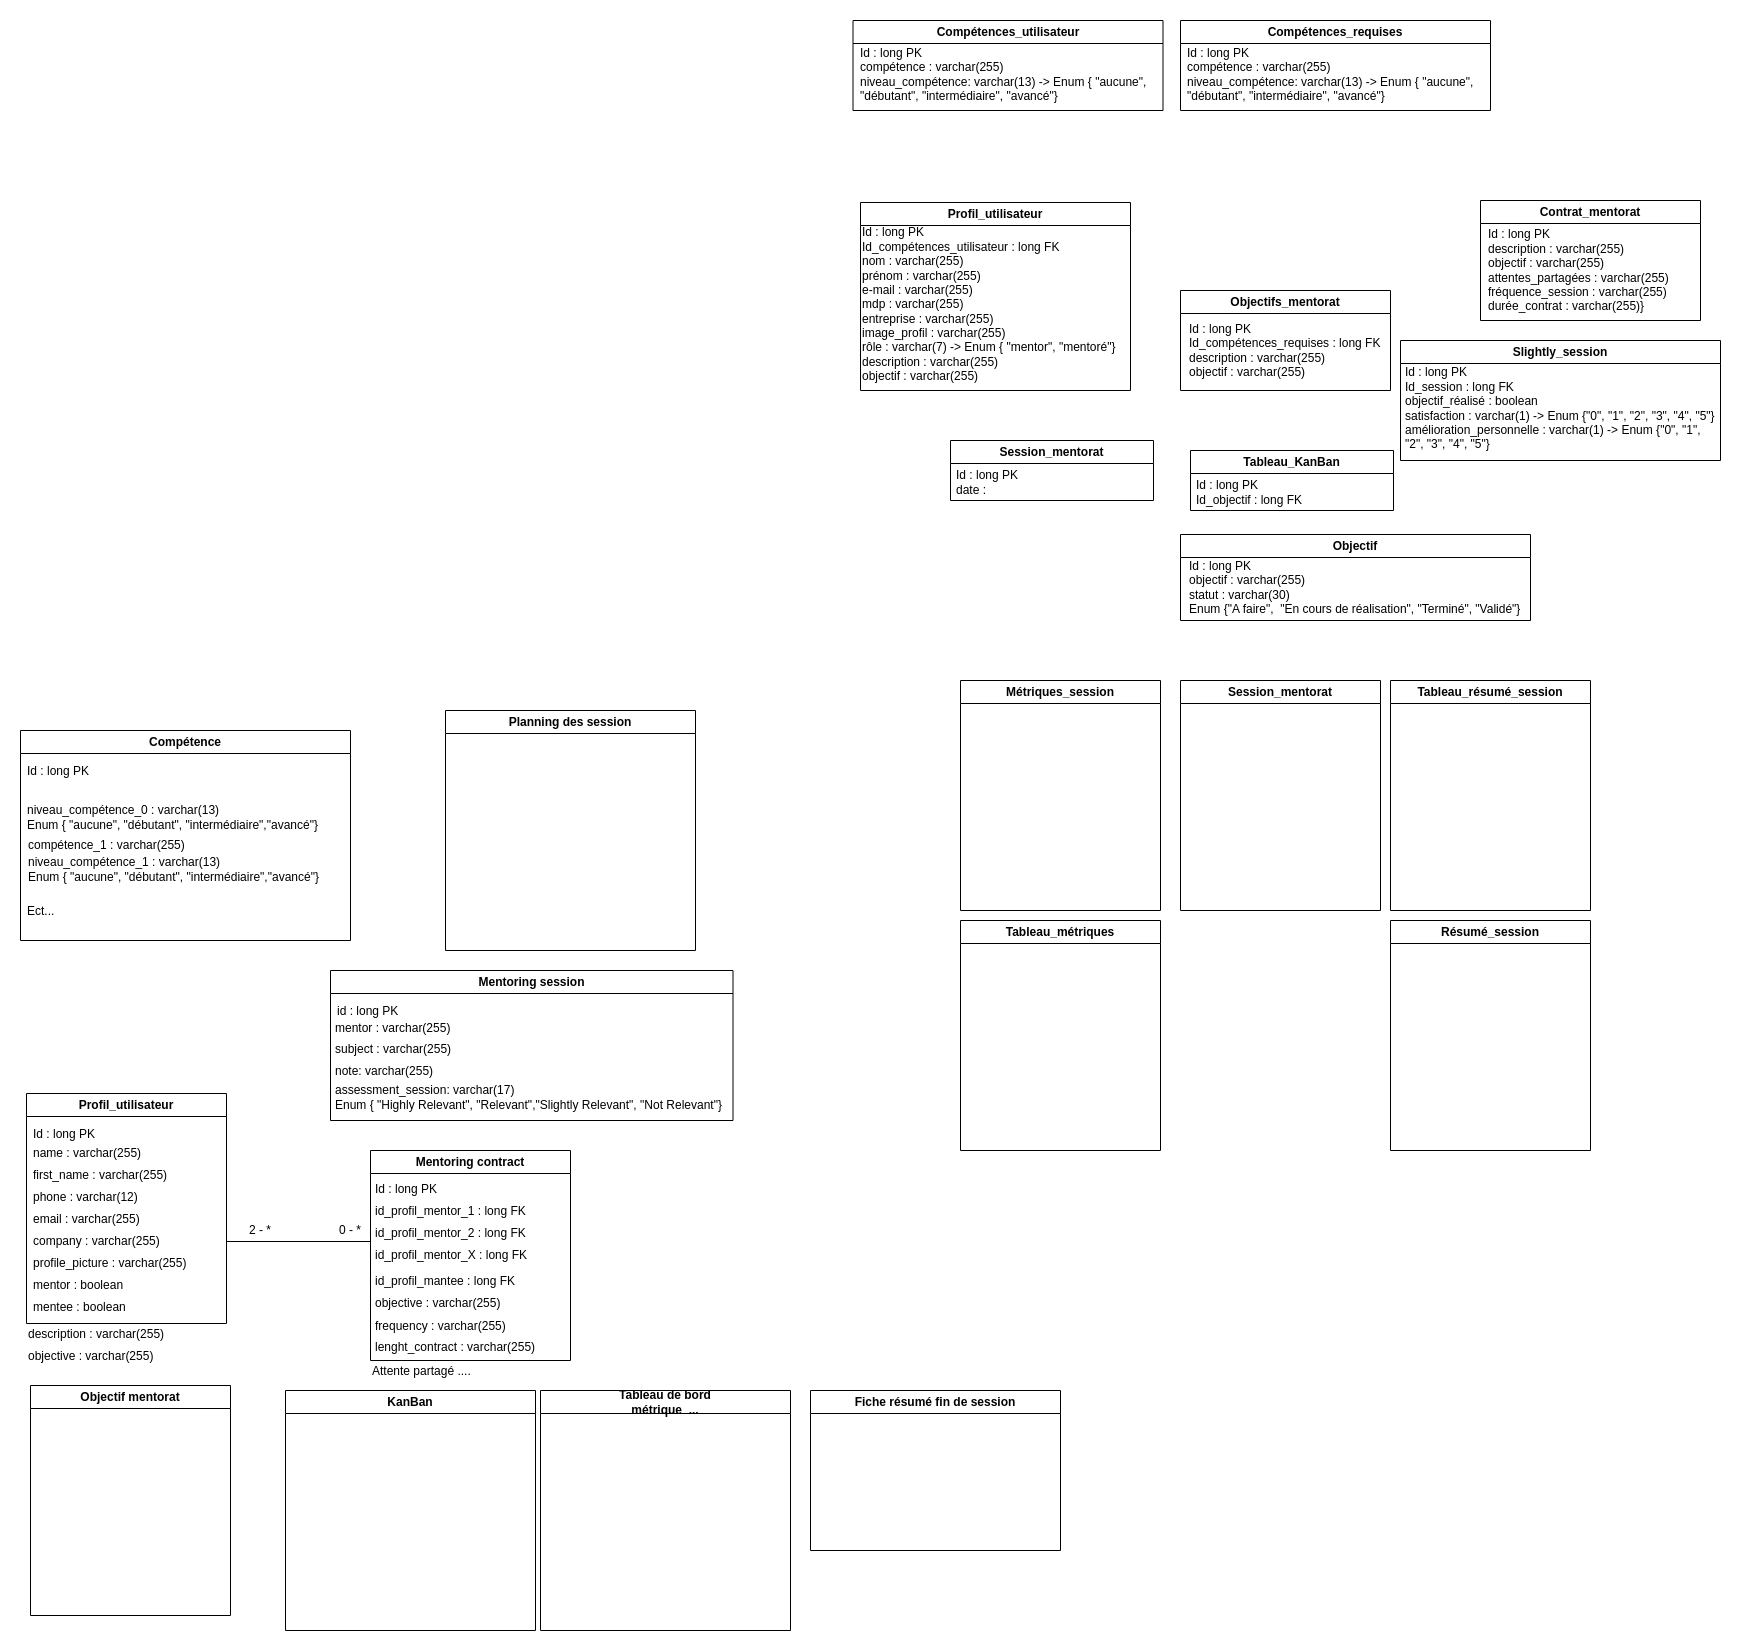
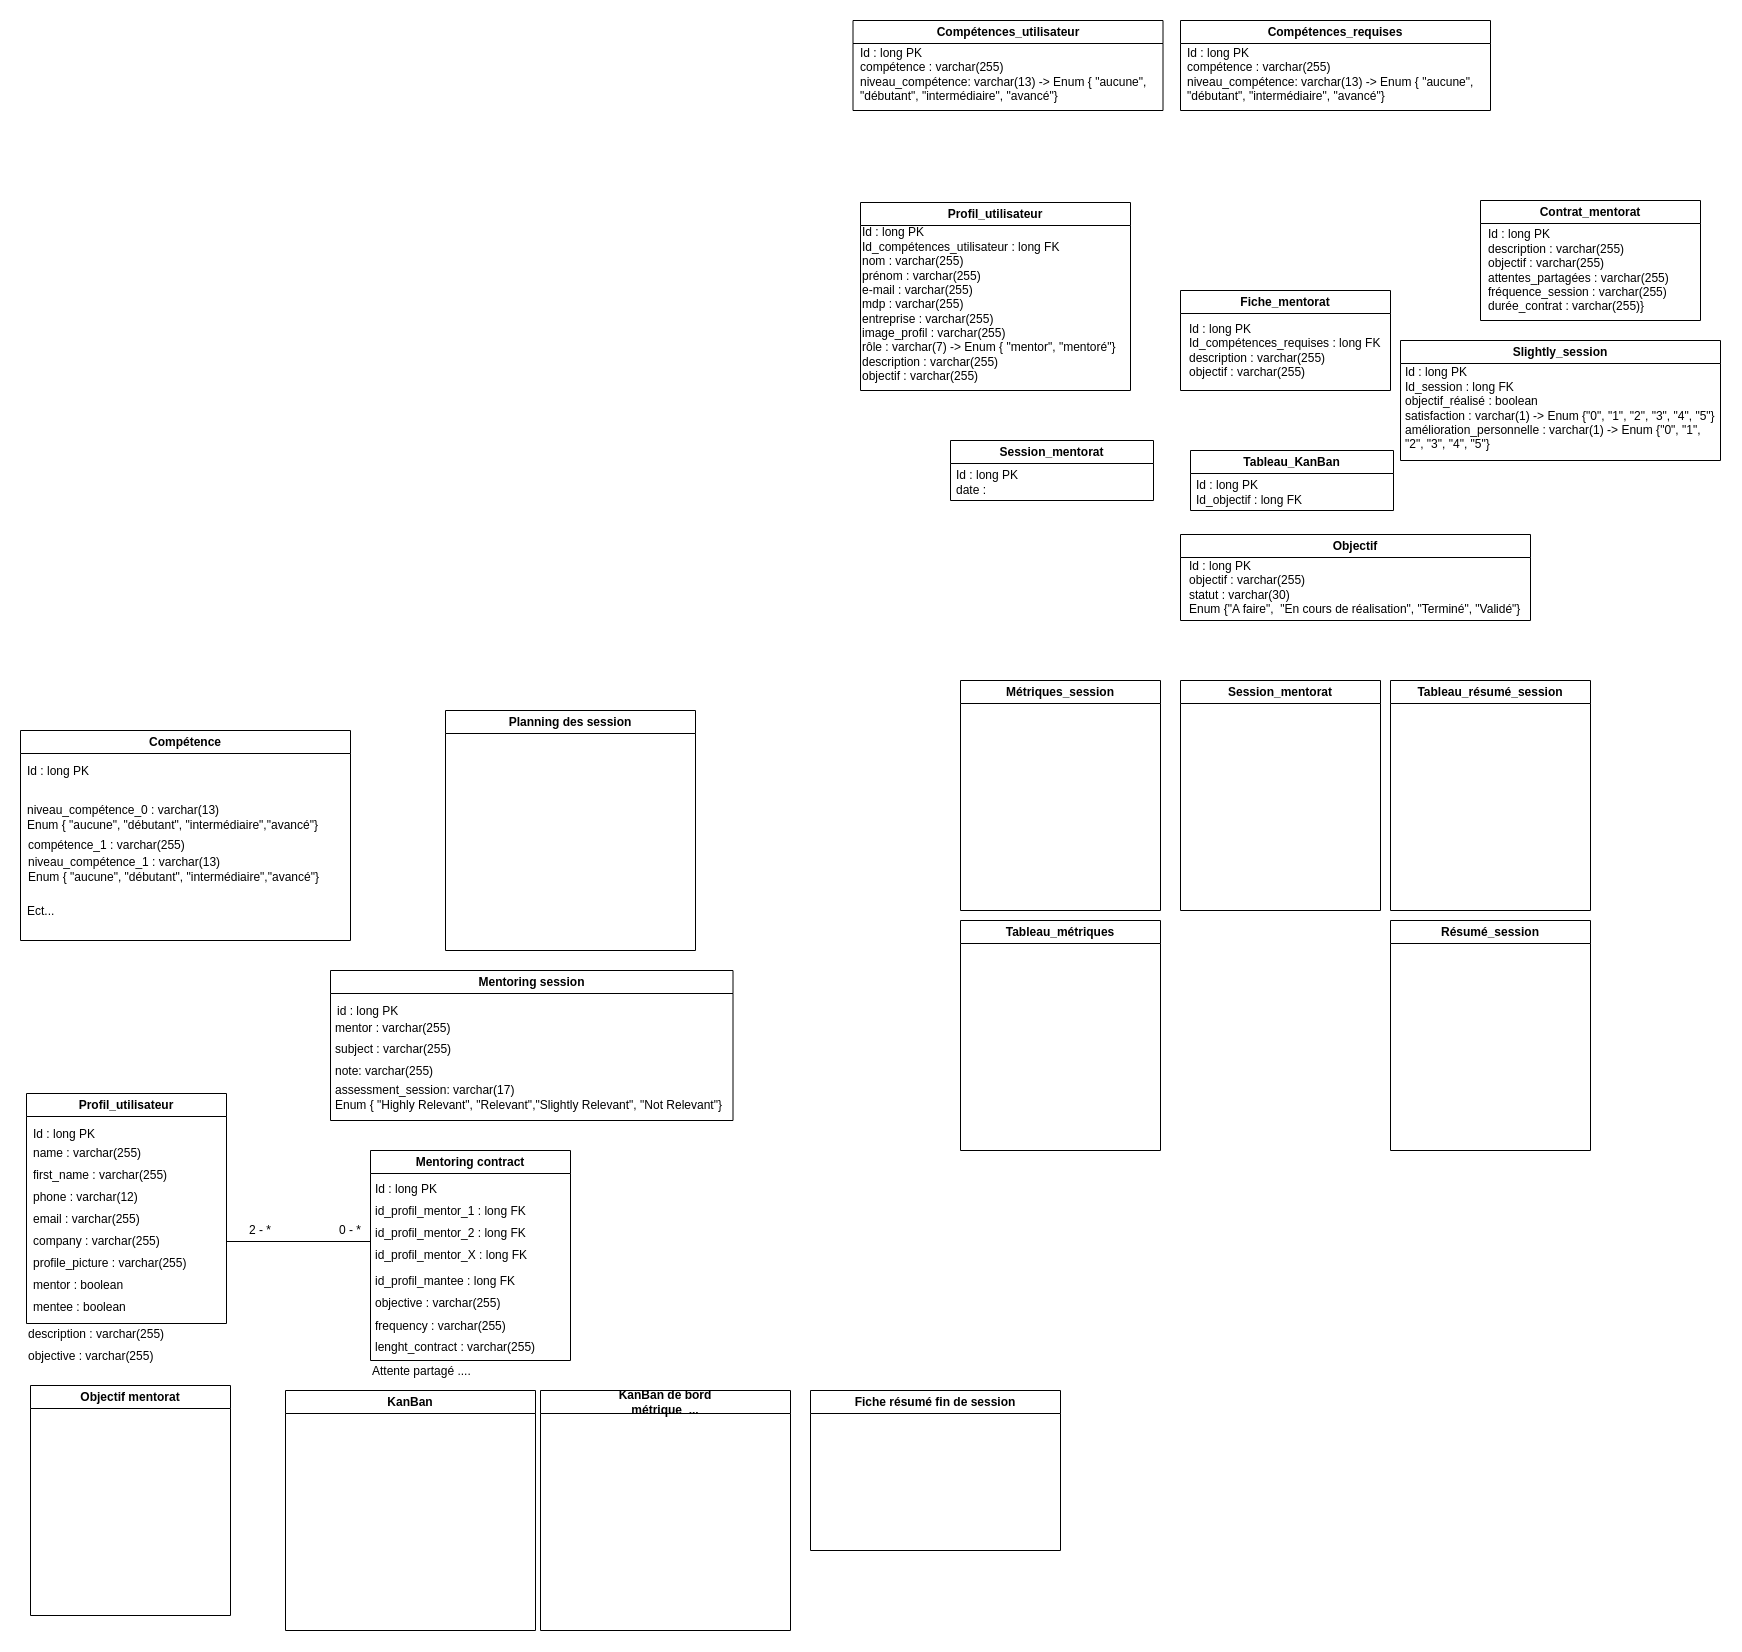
node "Objectifs_mentorat": label "Objectifs_mentorat" -> "Fiche_mentorat"
node "Tableau de bord métrique ...": label "Tableau de bord métrique ..." -> "KanBan de bord métrique ..."
